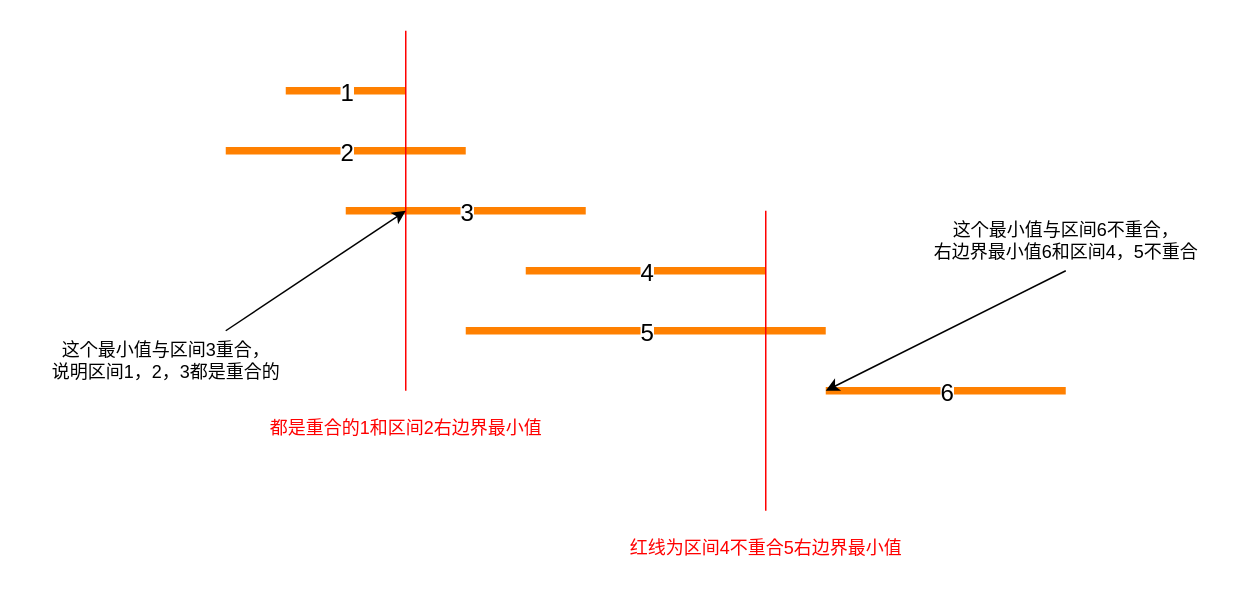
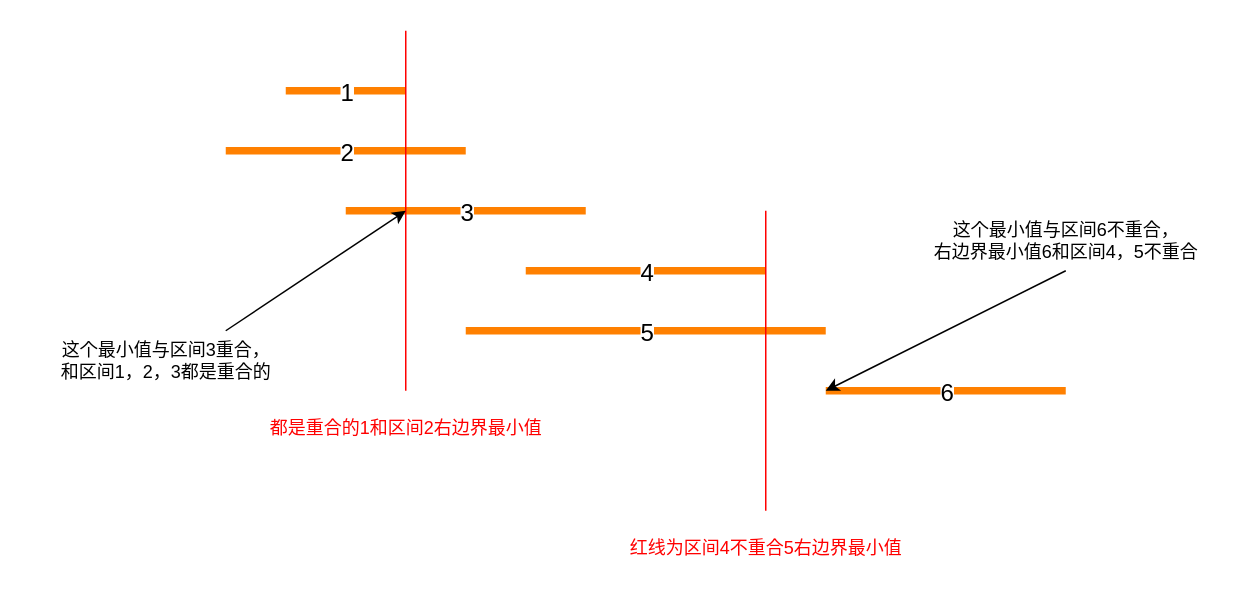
node "这个最小值与区间3重合， 说明区间1，2，3都是重合的": label "这个最小值与区间3重合， 说明区间1，2，3都是重合的" -> "这个最小值与区间3重合， 和区间1，2，3都是重合的"
